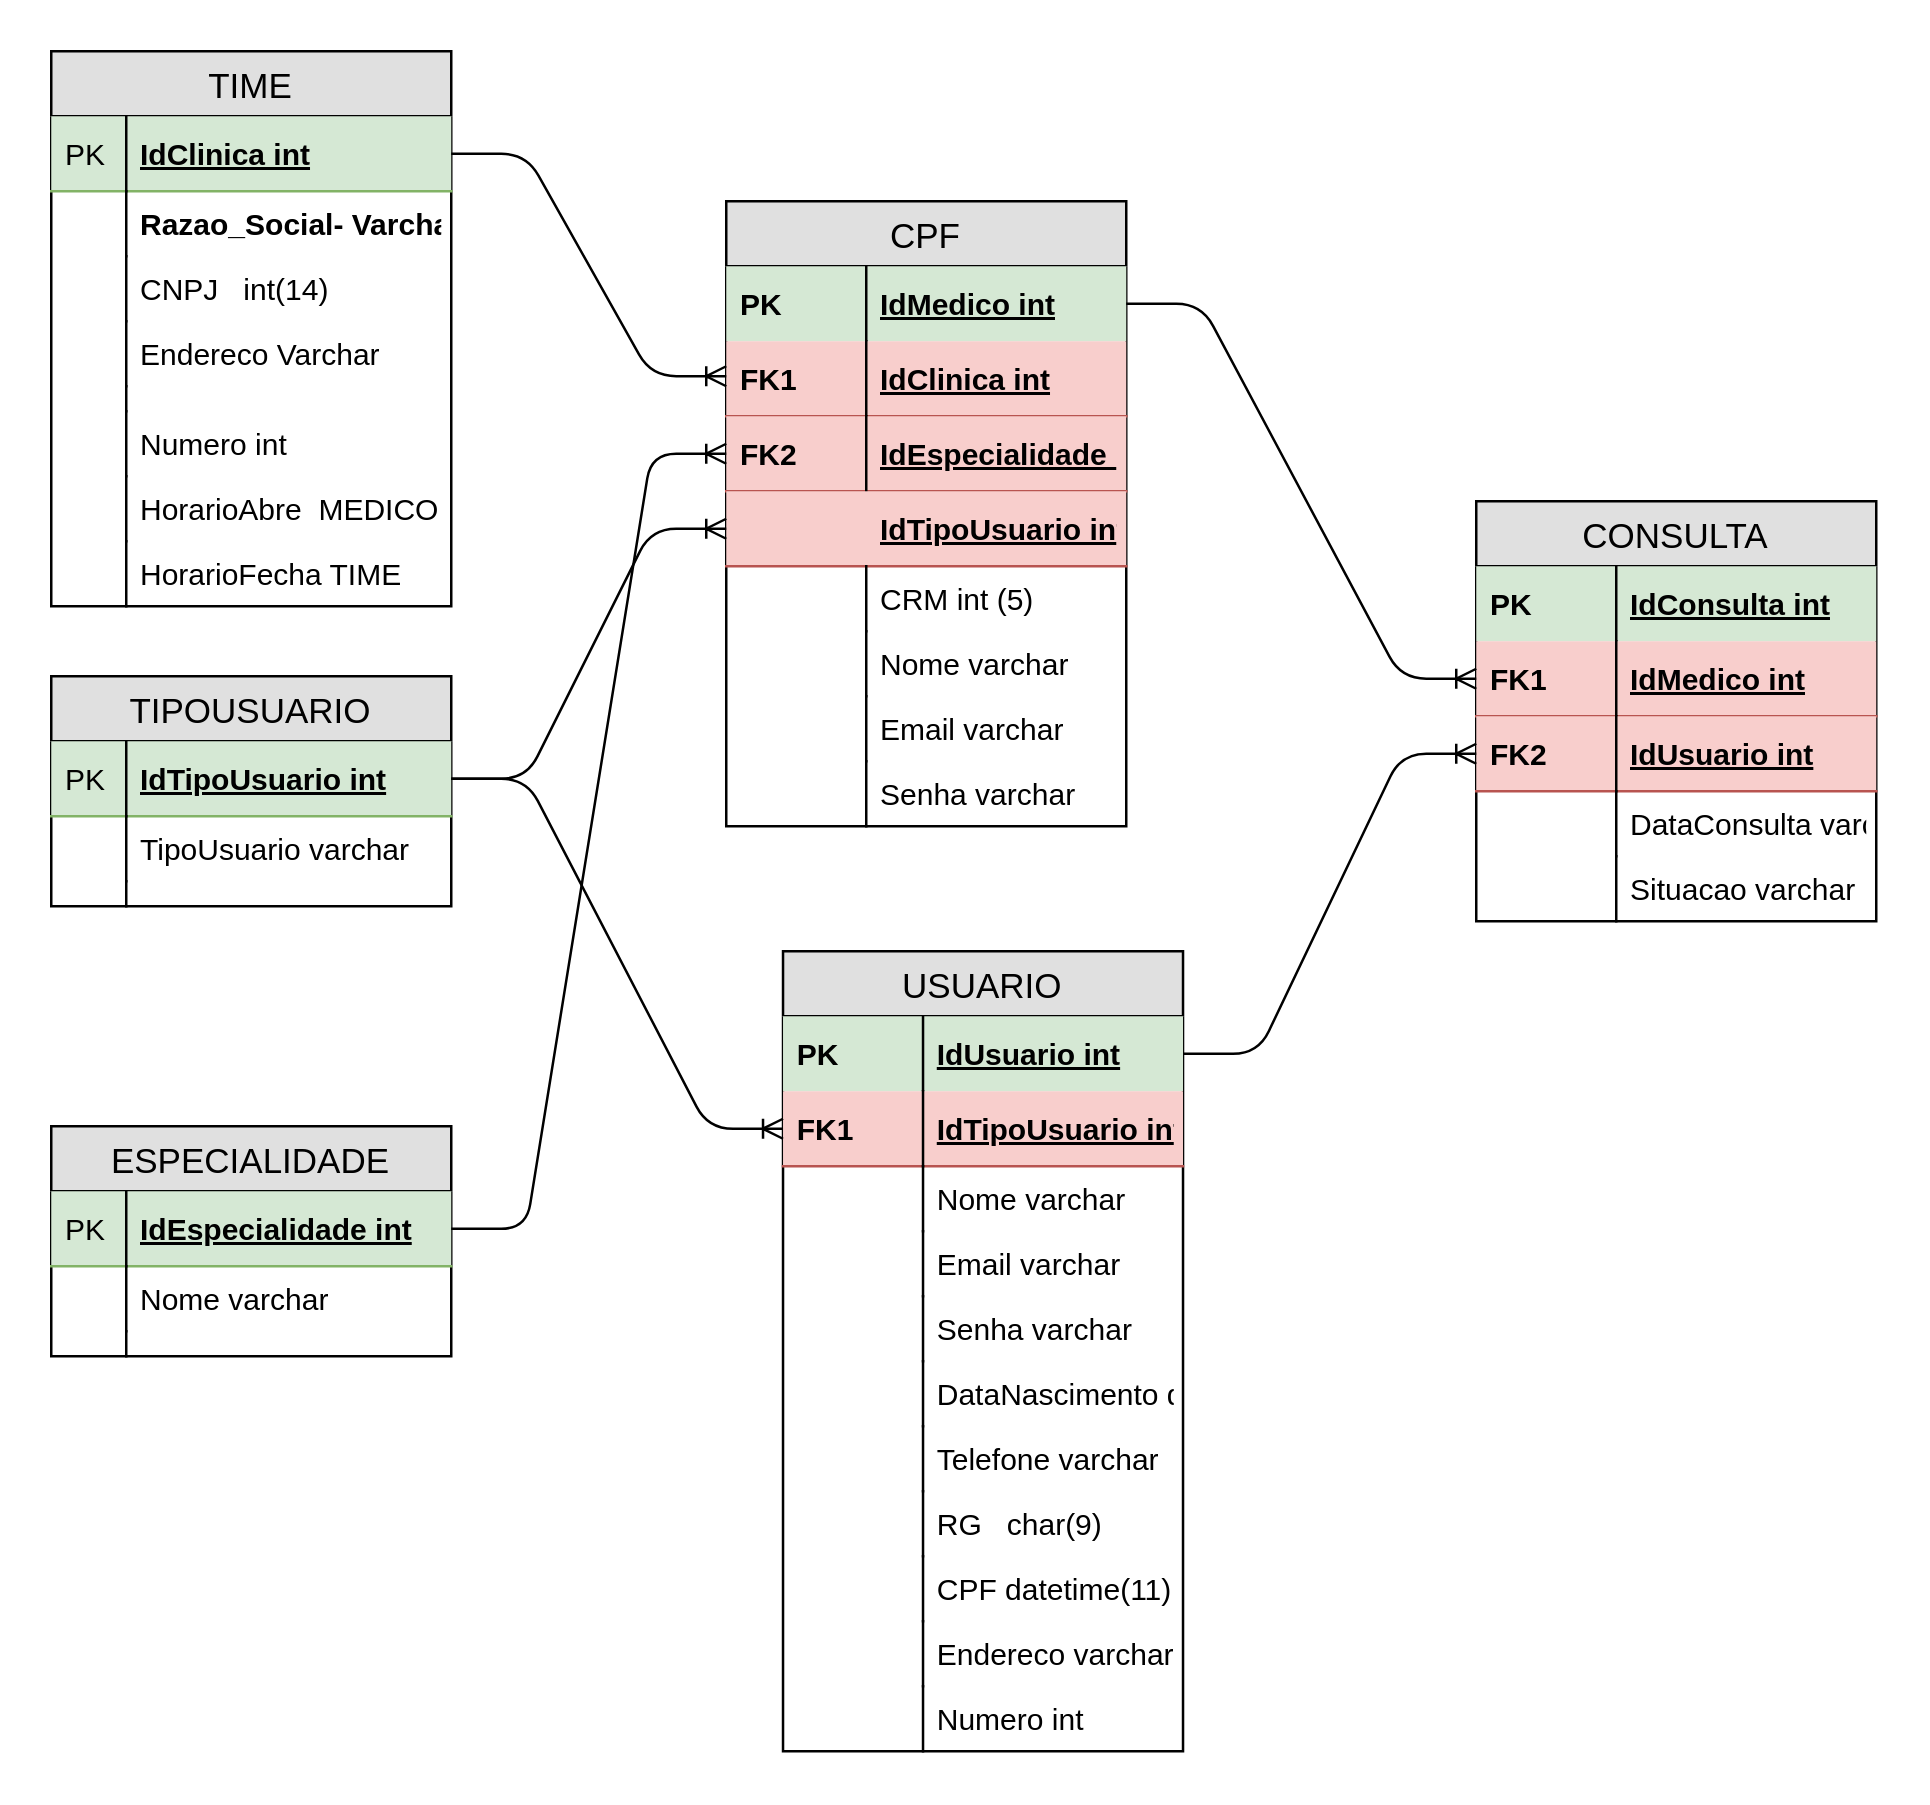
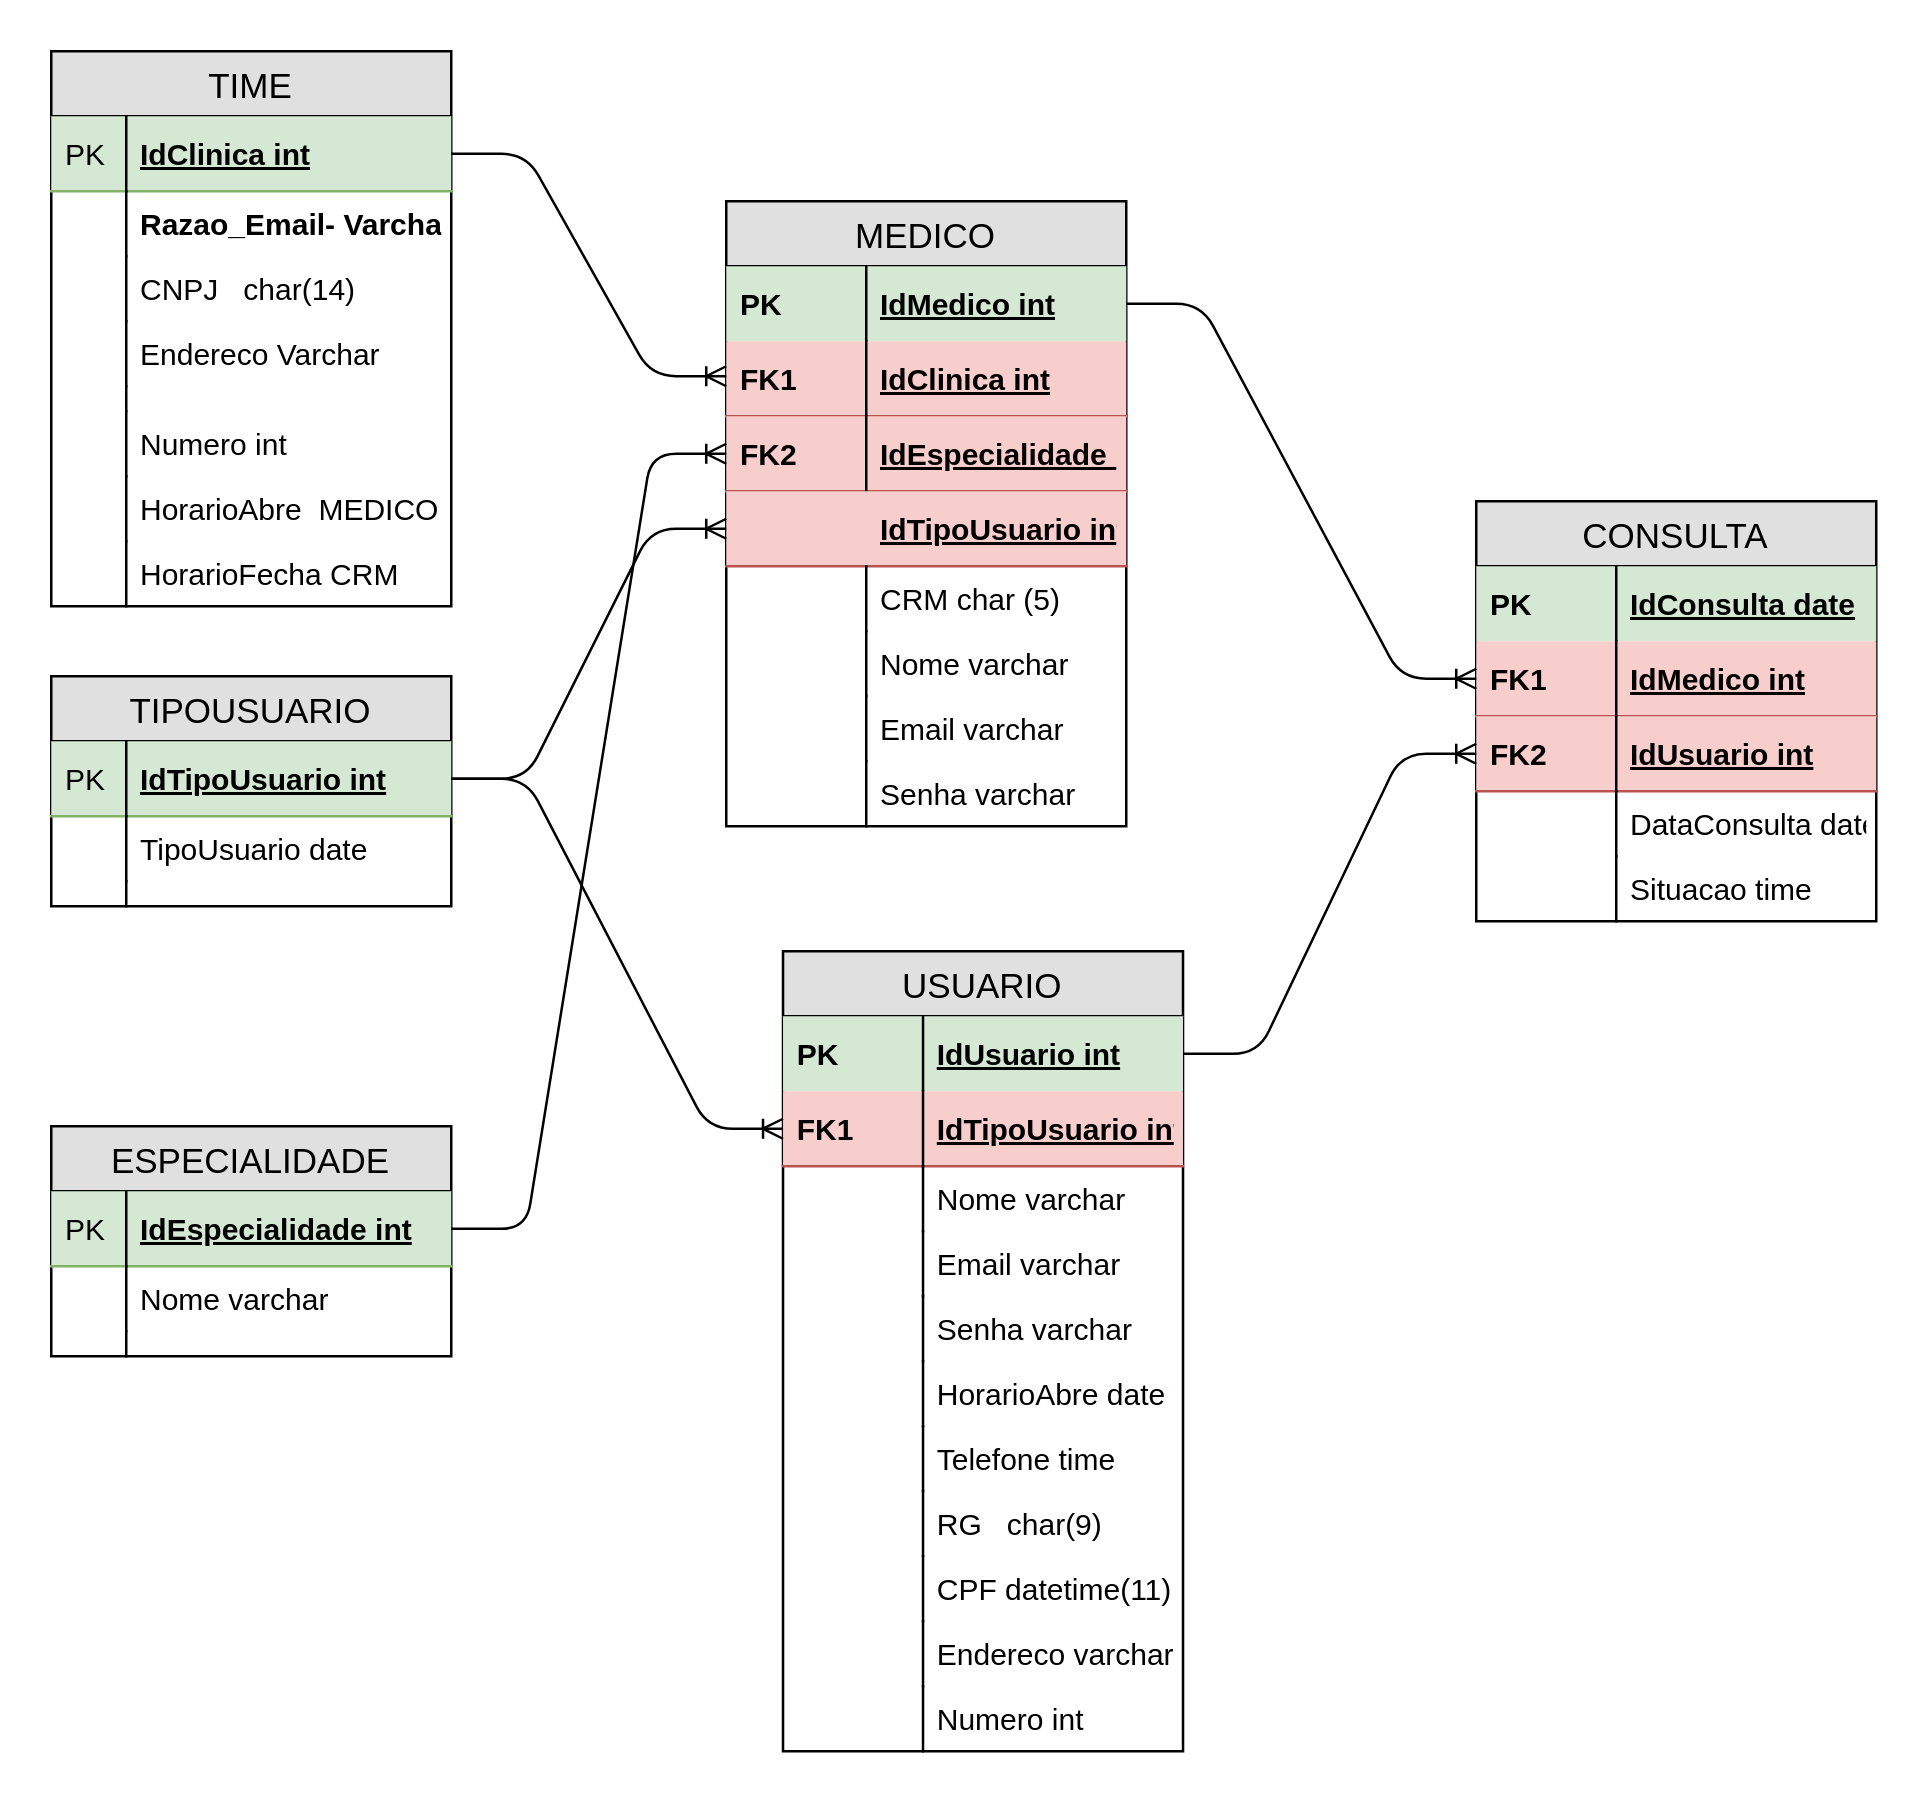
node "Razao_Social- Varchar": label "Razao_Social- Varchar" -> "Razao_Email- Varchar"
node "CPF": label "CPF" -> "MEDICO"
node "CNPJ int(14)": label "CNPJ int(14)" -> "CNPJ char(14)"
node "HorarioFecha TIME": label "HorarioFecha TIME" -> "HorarioFecha CRM"
node "CRM int (5)": label "CRM int (5)" -> "CRM char (5)"
node "IdConsulta int": label "IdConsulta int" -> "IdConsulta date"
node "DataConsulta varchar2": label "DataConsulta varchar2" -> "DataConsulta datetime2"
node "TipoUsuario varchar": label "TipoUsuario varchar" -> "TipoUsuario date"
node "Situacao varchar": label "Situacao varchar" -> "Situacao time"
node "DataNascimento date time2": label "DataNascimento date time2" -> "HorarioAbre date time2"
node "Telefone varchar": label "Telefone varchar" -> "Telefone time"
